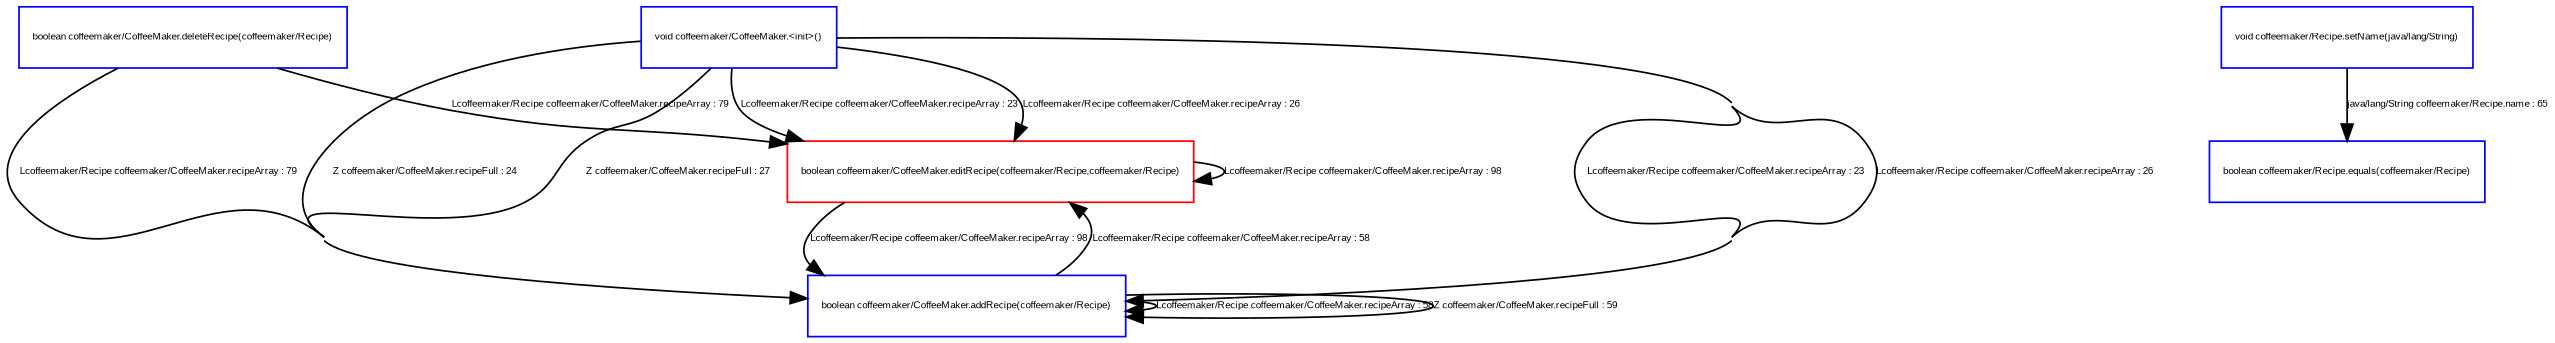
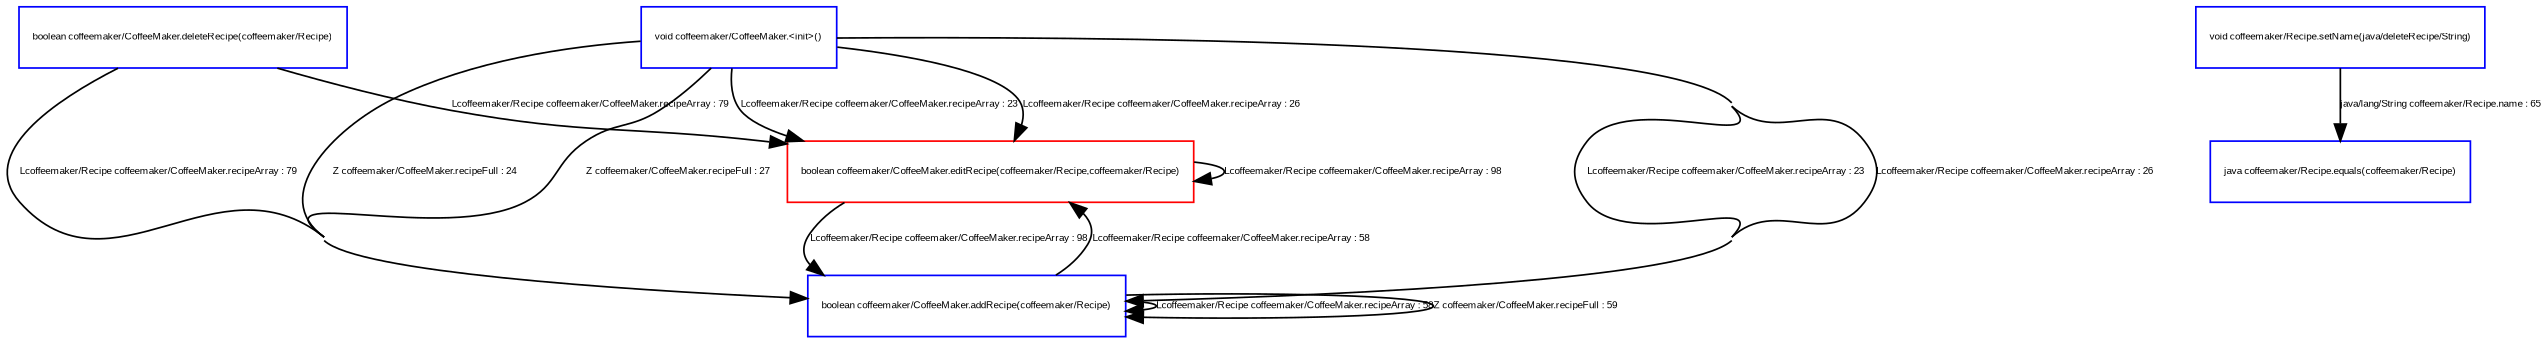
node "void coffeemaker/Recipe.setName(java/lang/String)": label "void coffeemaker/Recipe.setName(java/lang/String)" -> "void coffeemaker/Recipe.setName(java/deleteRecipe/String)"
node "boolean coffeemaker/Recipe.equals(coffeemaker/Recipe)": label "boolean coffeemaker/Recipe.equals(coffeemaker/Recipe)" -> "java coffeemaker/Recipe.equals(coffeemaker/Recipe)"
